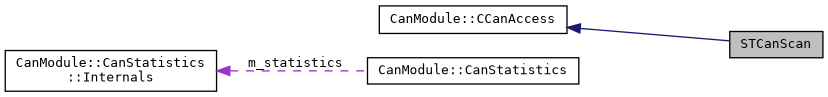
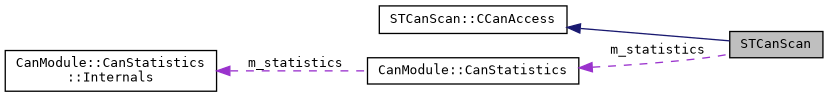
node "CanModule::CCanAccess": label "CanModule::CCanAccess" -> "STCanScan::CCanAccess"
edge "STCanScan" -> "CanModule::CanStatistics": added, label "m_statistics"
